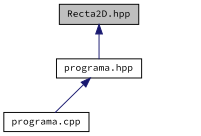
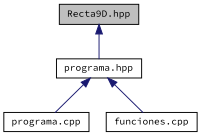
node "Recta2D.hpp": label "Recta2D.hpp" -> "Recta9D.hpp"
node "funciones.cpp": added
